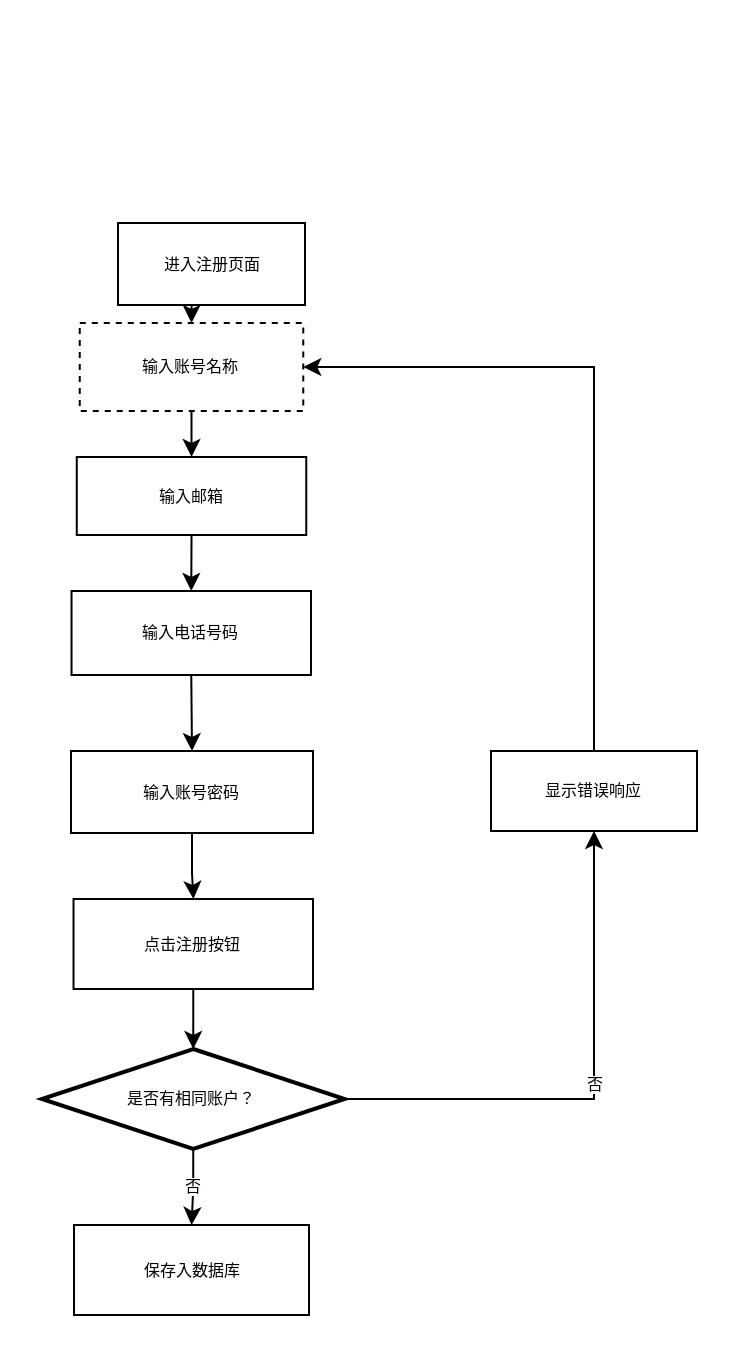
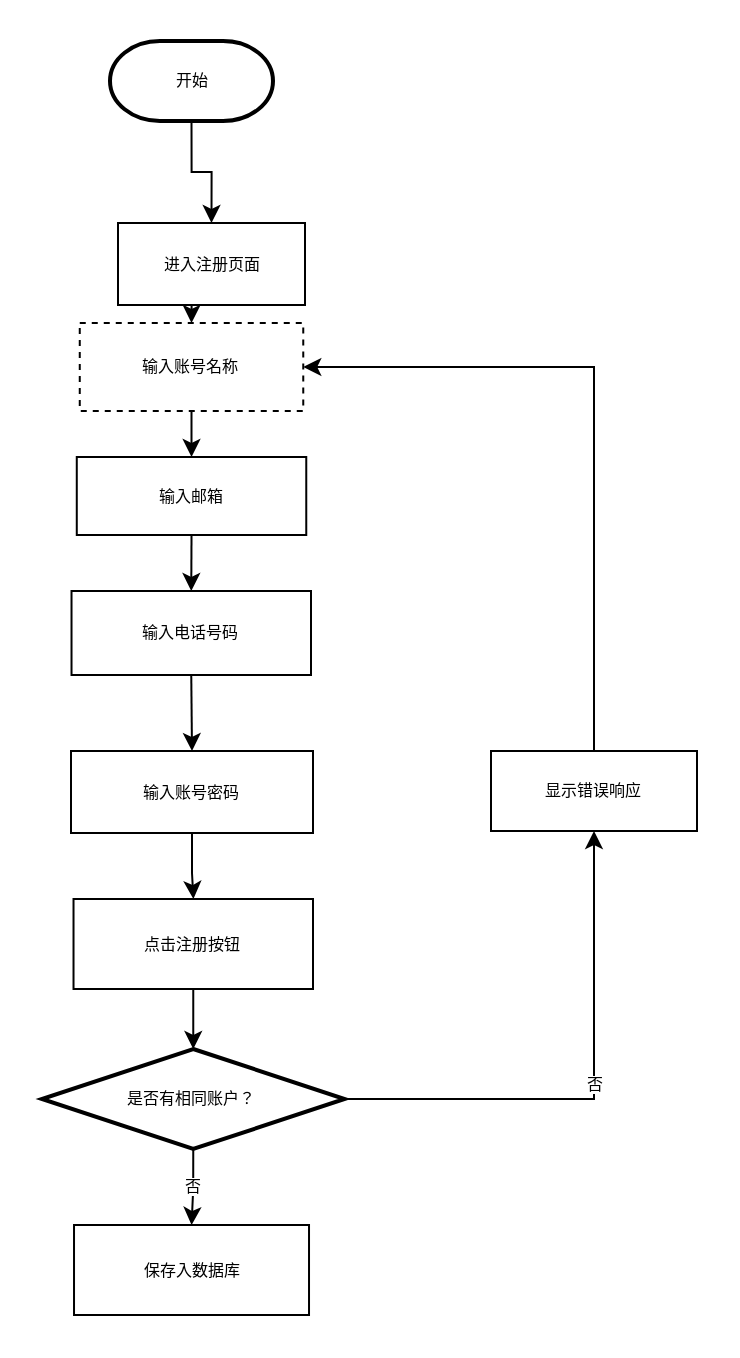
node "开始": added
edge "开始" -> "进入注册页面": added
